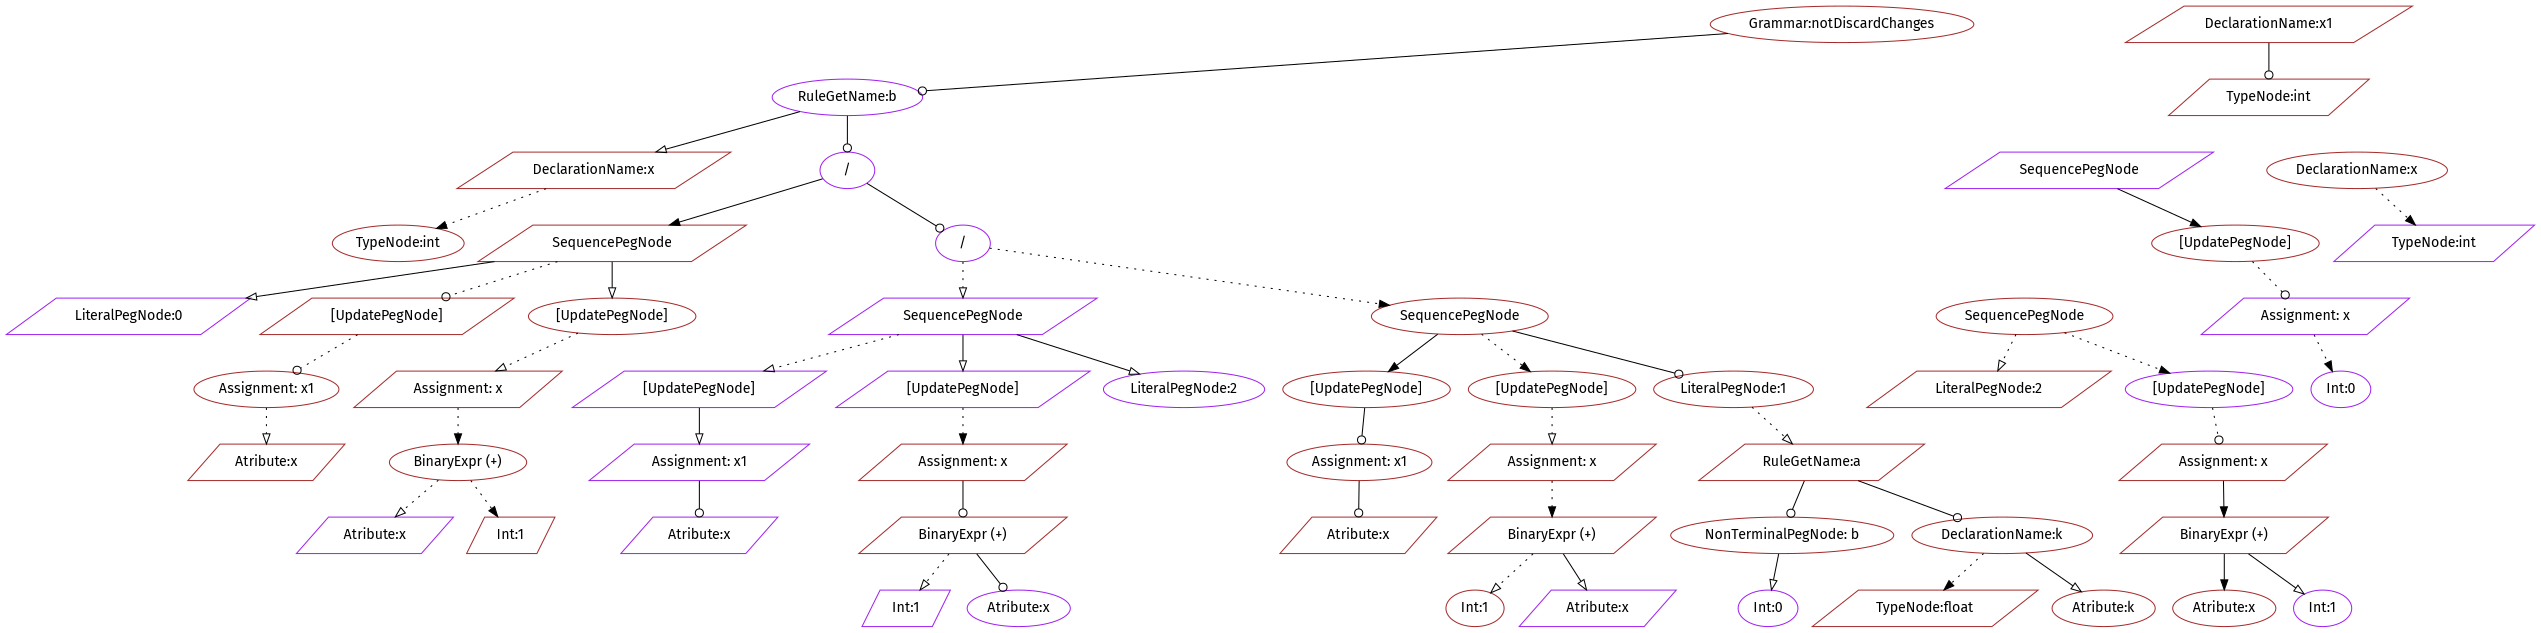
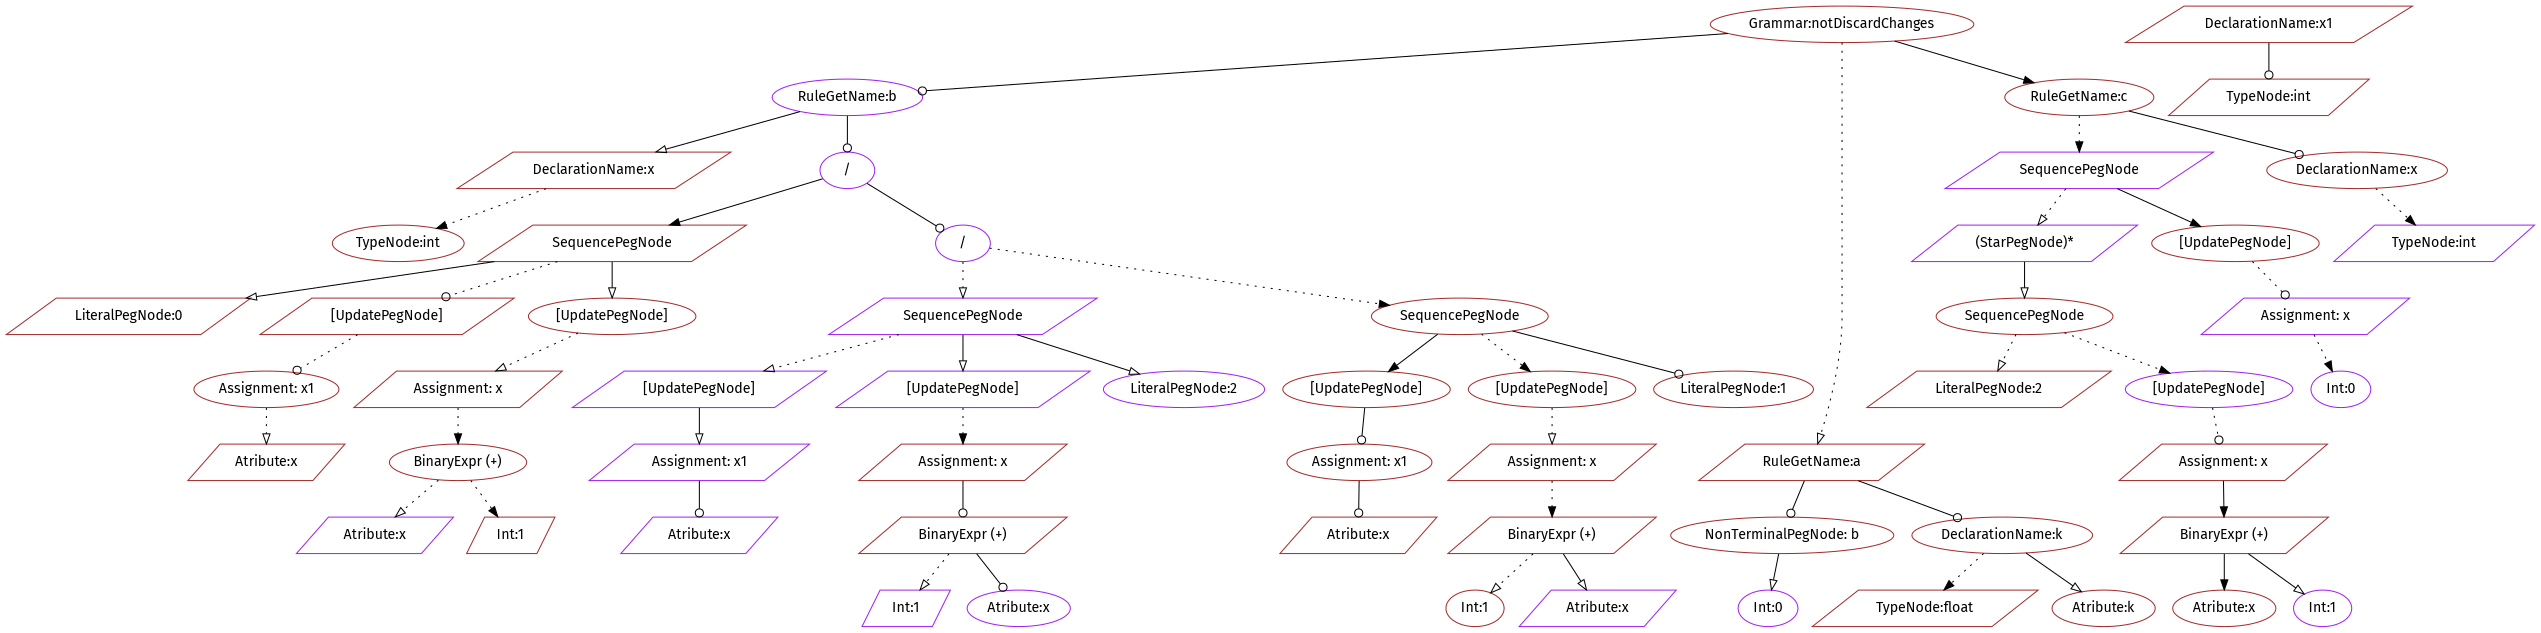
node "RuleGetName:c": added
node "(StarPegNode)*": added
node "LiteralPegNode:0": color purple -> brown
edge "LiteralPegNode:1" -> "RuleGetName:a": now "Grammar:notDiscardChanges" -> "RuleGetName:a"
